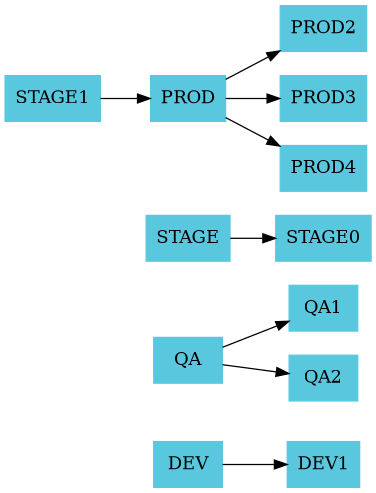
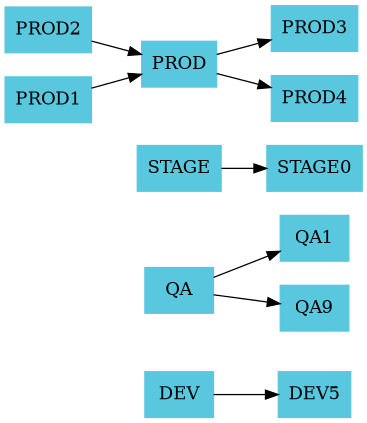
edge "PROD" -> "PROD2": reversed
node "STAGE1": label "STAGE1" -> "PROD1"
node "QA2": label "QA2" -> "QA9"
node "DEV1": label "DEV1" -> "DEV5"
